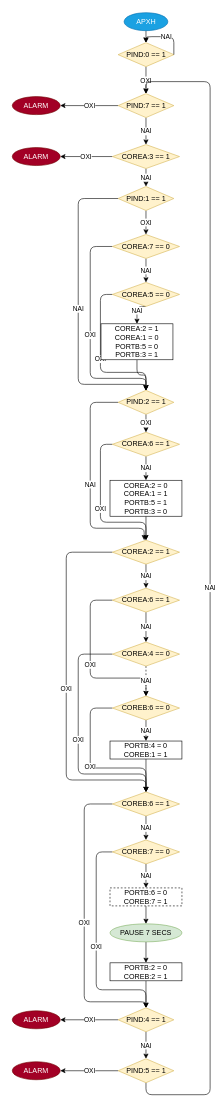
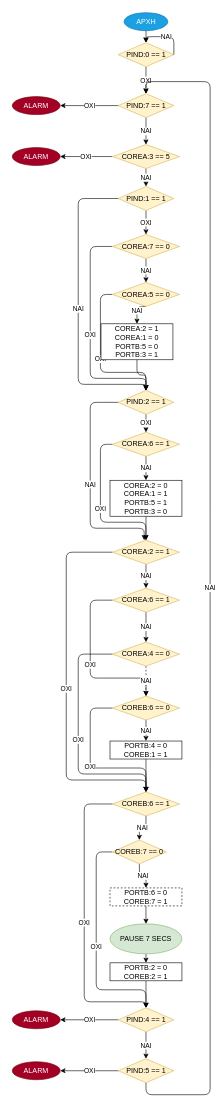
node "COREA:3 == 1": label "COREA:3 == 1" -> "COREA:3 == 5"
node "COREB:7 == 0": size 67x24 -> 54x24
node "PAUSE 7 SECS": size 72x18 -> 72x30
